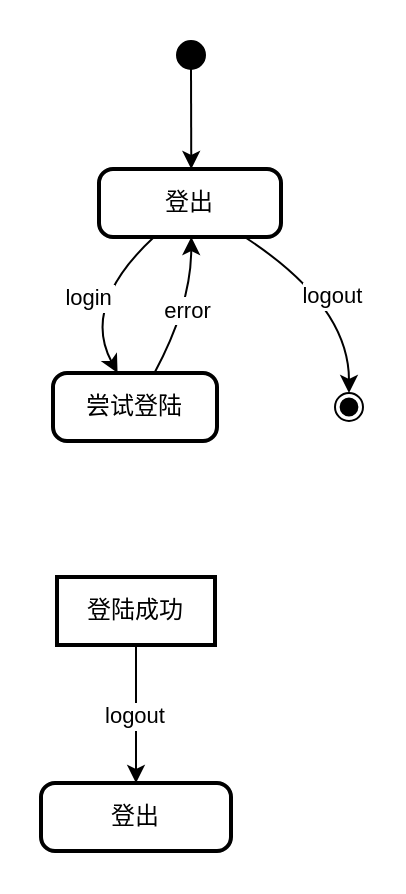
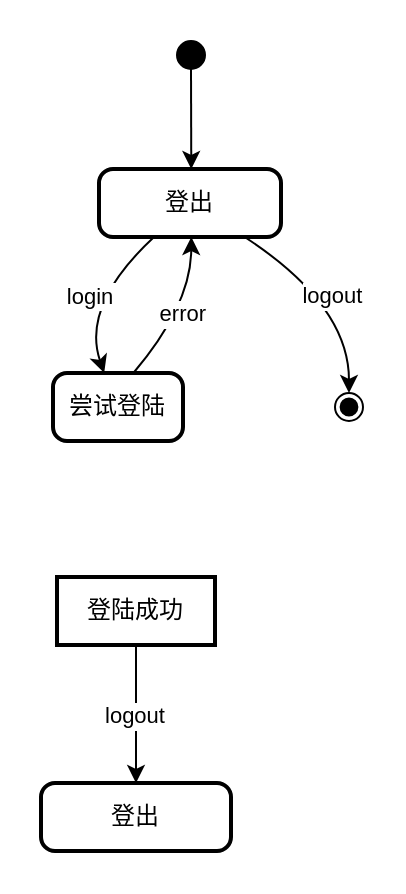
node "尝试登陆": size 164x68 -> 130x68
